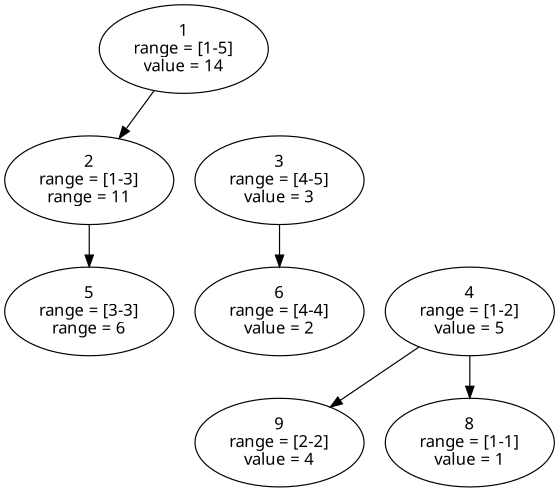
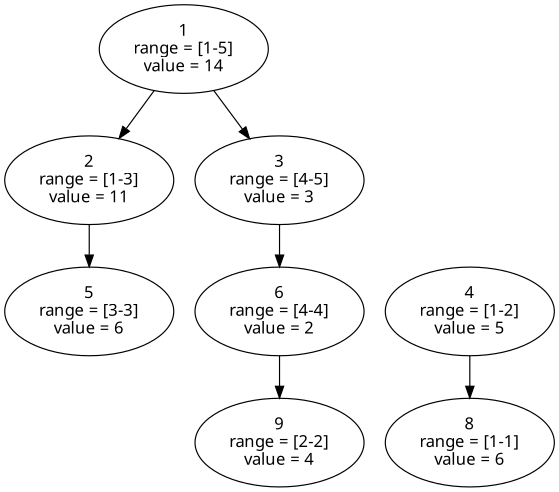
edge "1 range = [1-5] value = 14" -> "3 range = [4-5] value = 3": added
node "2 range = [1-3] range = 11": label "2 range = [1-3] range = 11" -> "2 range = [1-3] value = 11"
node "5 range = [3-3] range = 6": label "5 range = [3-3] range = 6" -> "5 range = [3-3] value = 6"
edge "4 range = [1-2] value = 5" -> "9 range = [2-2] value = 4": now "6 range = [4-4] value = 2" -> "9 range = [2-2] value = 4"
node "8 range = [1-1] value = 1": label "8 range = [1-1] value = 1" -> "8 range = [1-1] value = 6"
